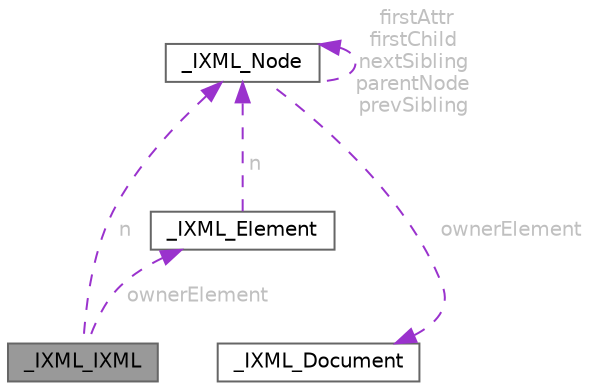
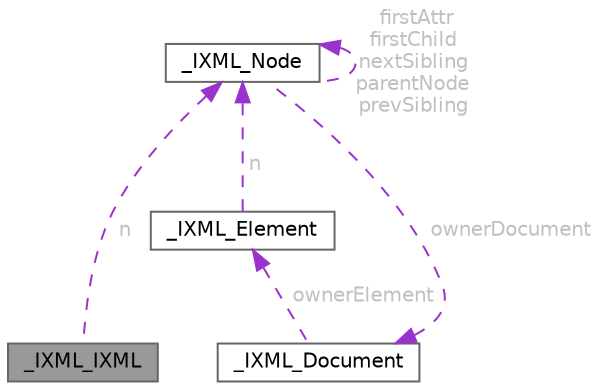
edge "_IXML_Node" -> "_IXML_Document": label " ownerElement" -> " ownerDocument"
edge "_IXML_IXML" -> "_IXML_Element": now "_IXML_Document" -> "_IXML_Element"
